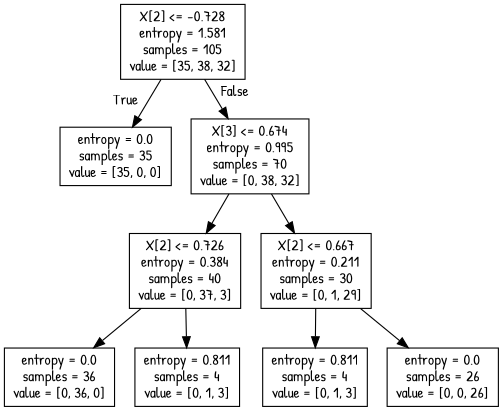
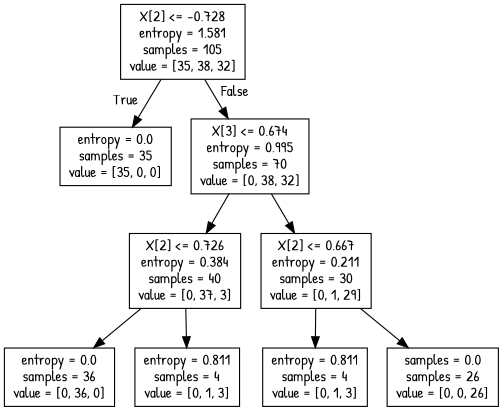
node "entropy = 0.0 samples = 26 value = [0, 0, 26]": label "entropy = 0.0 samples = 26 value = [0, 0, 26]" -> "samples = 0.0 samples = 26 value = [0, 0, 26]"
